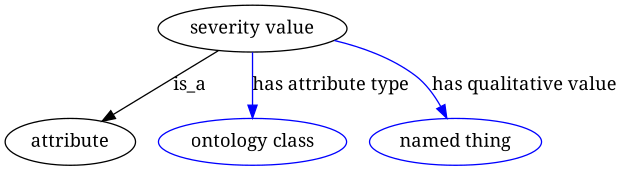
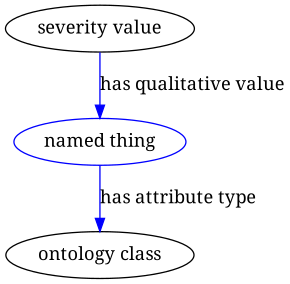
edge "severity value" -> "ontology class": now "named thing" -> "ontology class"
node "attribute": removed
node "ontology class": color blue -> black
